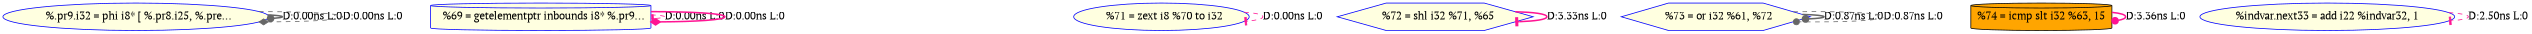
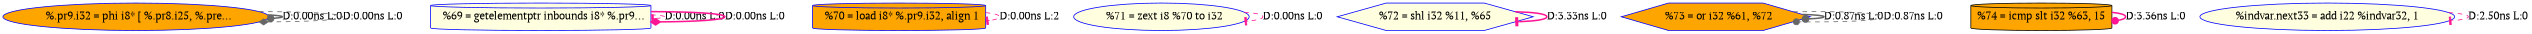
node "%.pr9.i32 = phi i8* [ %.pr8.i25, %.pre...": fillcolor lightyellow -> orange
node "%70 = load i8* %.pr9.i32, align 1": added
node "%72 = shl i32 %71, %65": label "%72 = shl i32 %71, %65" -> "%72 = shl i32 %11, %65"
node "%73 = or i32 %61, %72": fillcolor lightyellow -> orange
